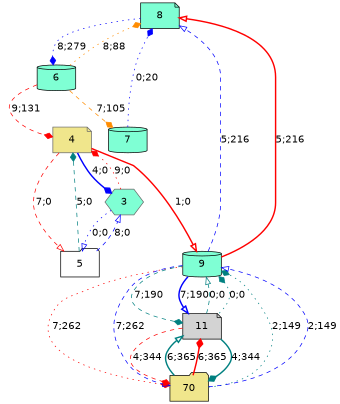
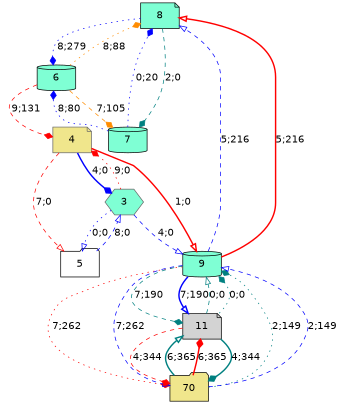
edge "8" -> "7": added, label "2;0"
edge "7" -> "6": added, label "8;80"
edge "5" -> "4": removed, label "5;0"
edge "3" -> "9": added, label "4;0"
